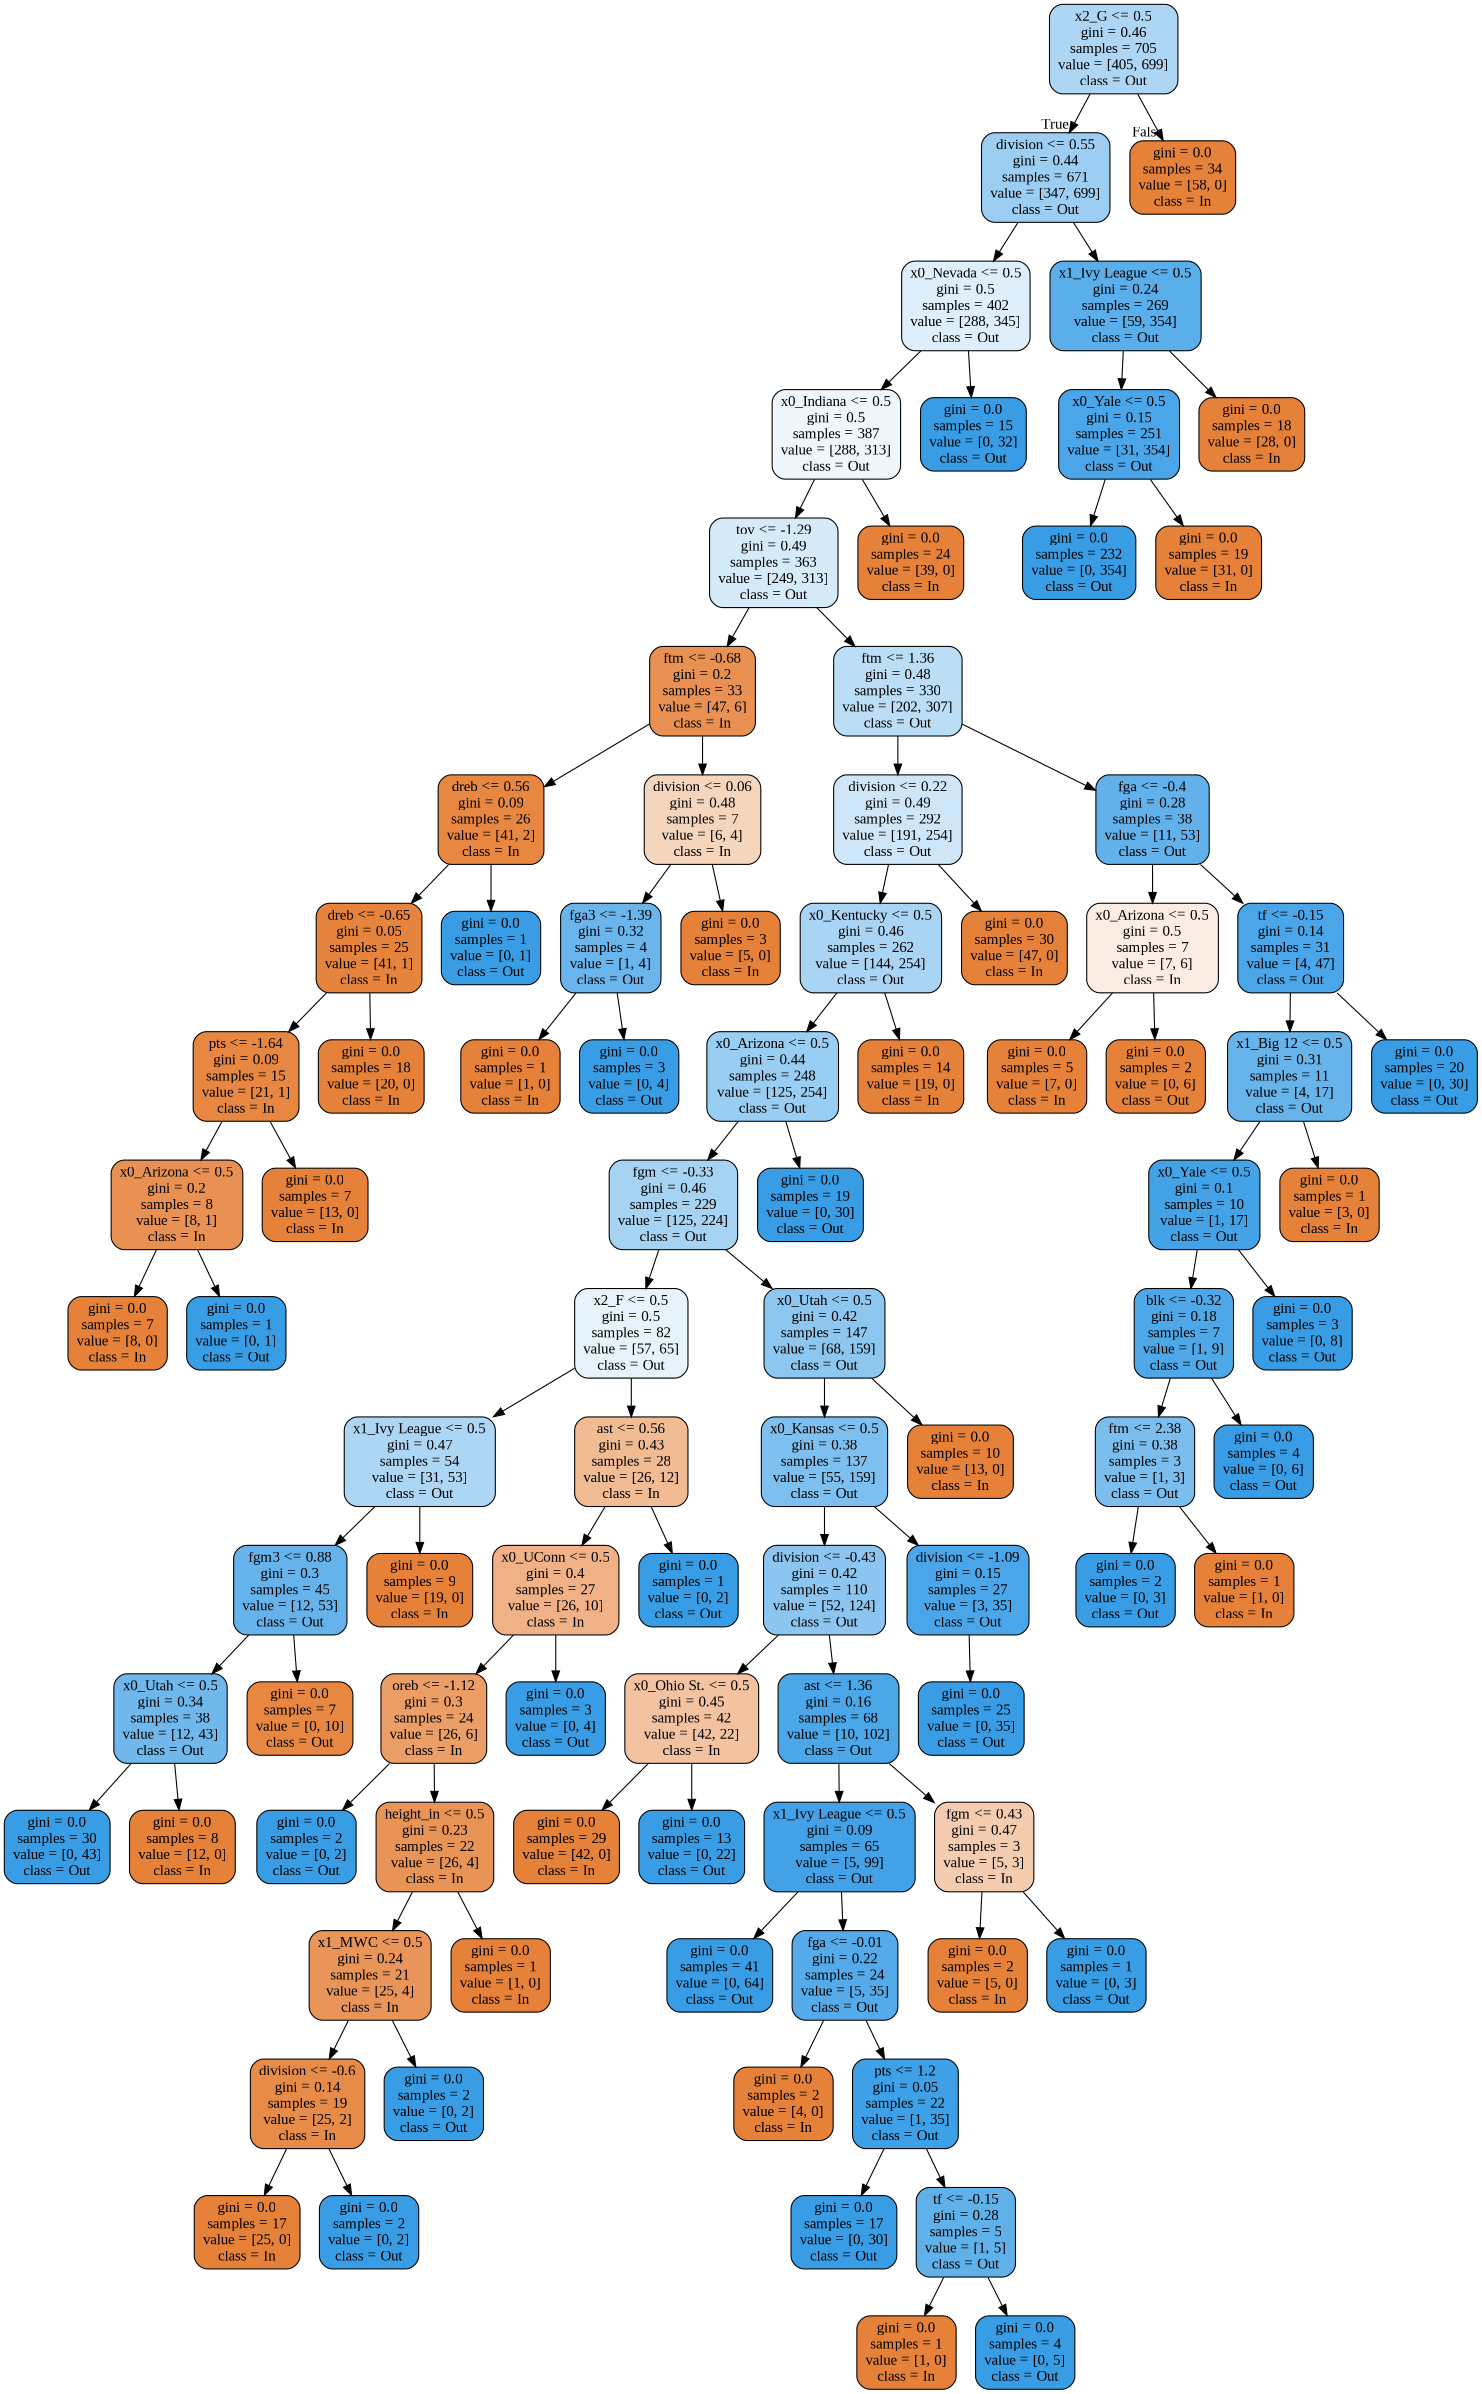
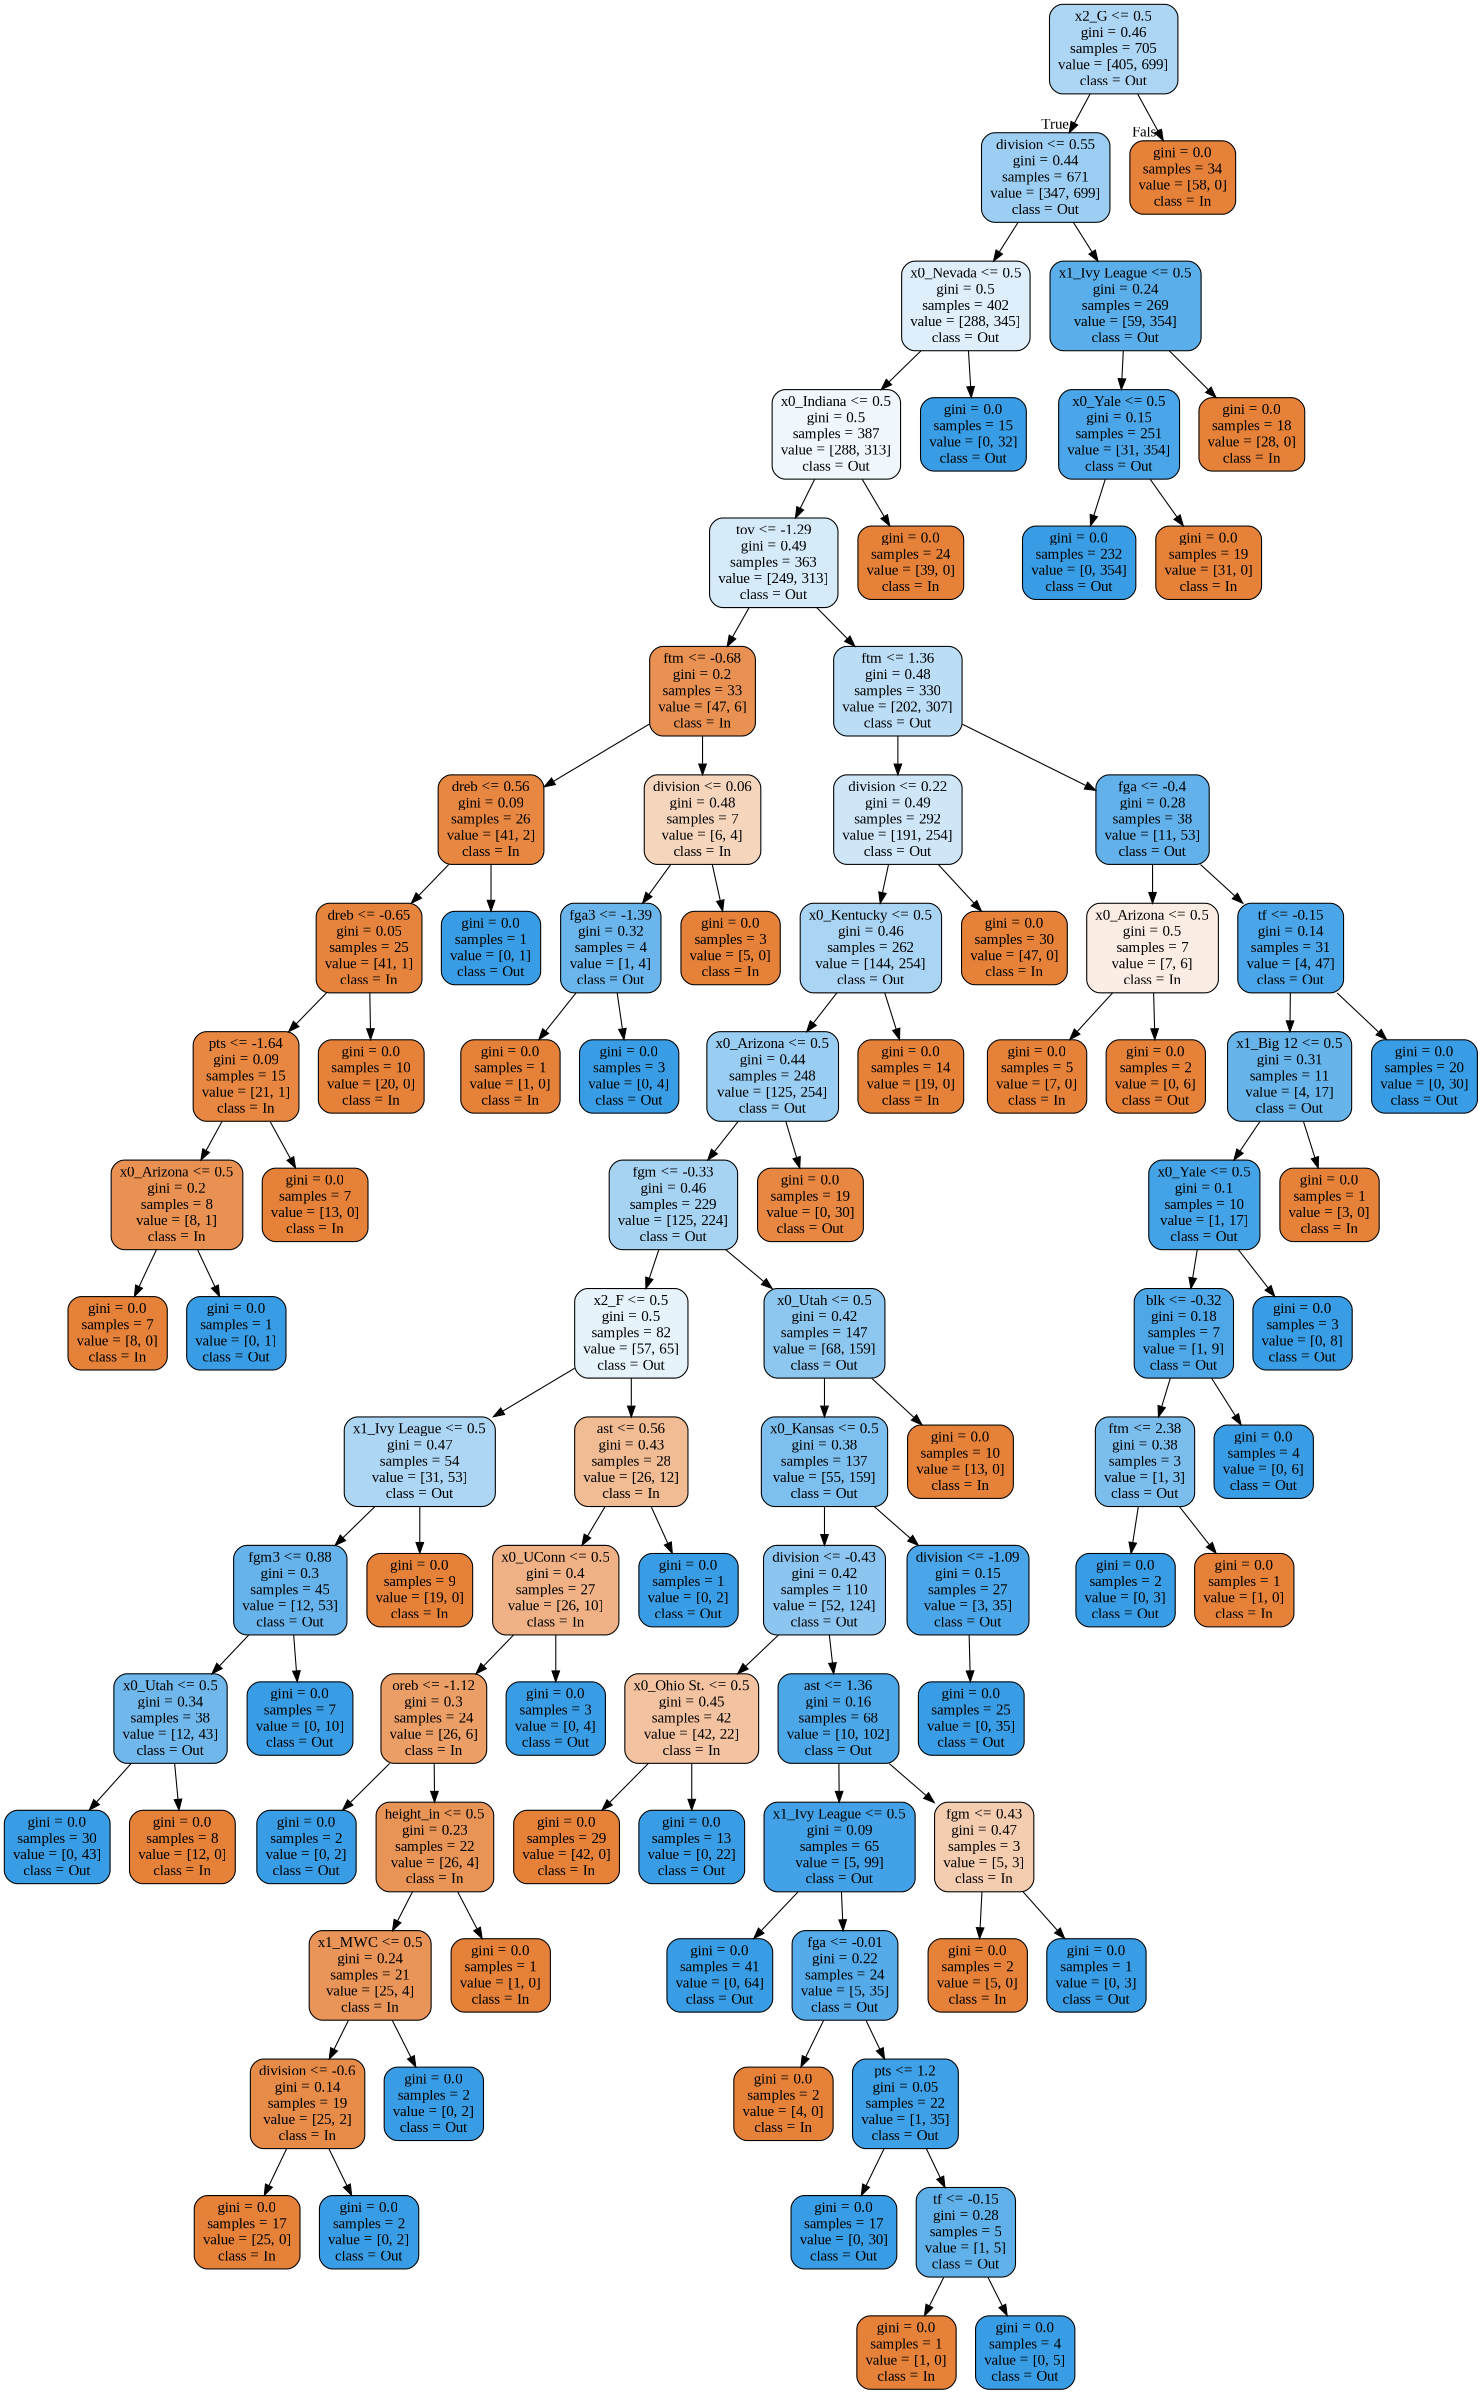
node "gini = 0.0 samples = 18 value = [20, 0] class = In": label "gini = 0.0 samples = 18 value = [20, 0] class = In" -> "gini = 0.0 samples = 10 value = [20, 0] class = In"
node "gini = 0.0 samples = 19 value = [0, 30] class = Out": fillcolor #399de5ff -> #e58139f3
node "gini = 0.0 samples = 7 value = [0, 10] class = Out": fillcolor #e58139f3 -> #399de5ff
